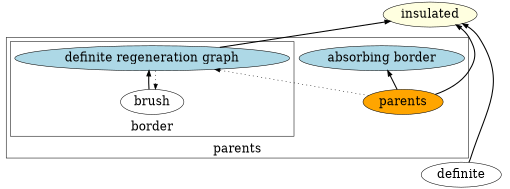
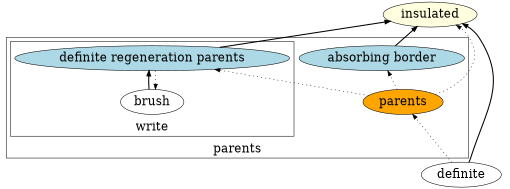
edge "absorbing border" -> "insulated": added
node "definite regeneration graph": label "definite regeneration graph" -> "definite regeneration parents"
edge "parents" -> "insulated": style bold -> dotted
edge "parents" -> "absorbing border": style bold -> dotted
cluster "border": label "border" -> "write"
edge "definite" -> "parents": added
